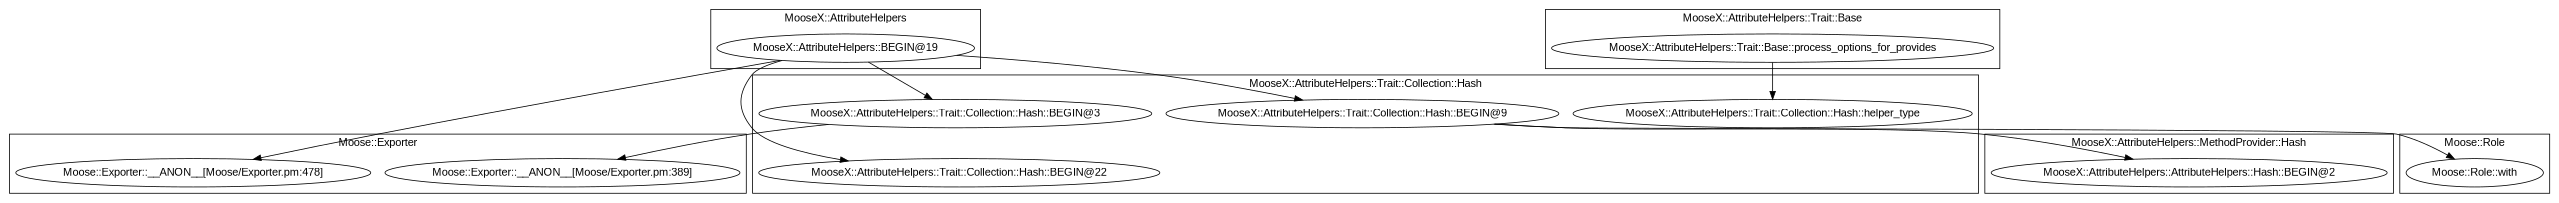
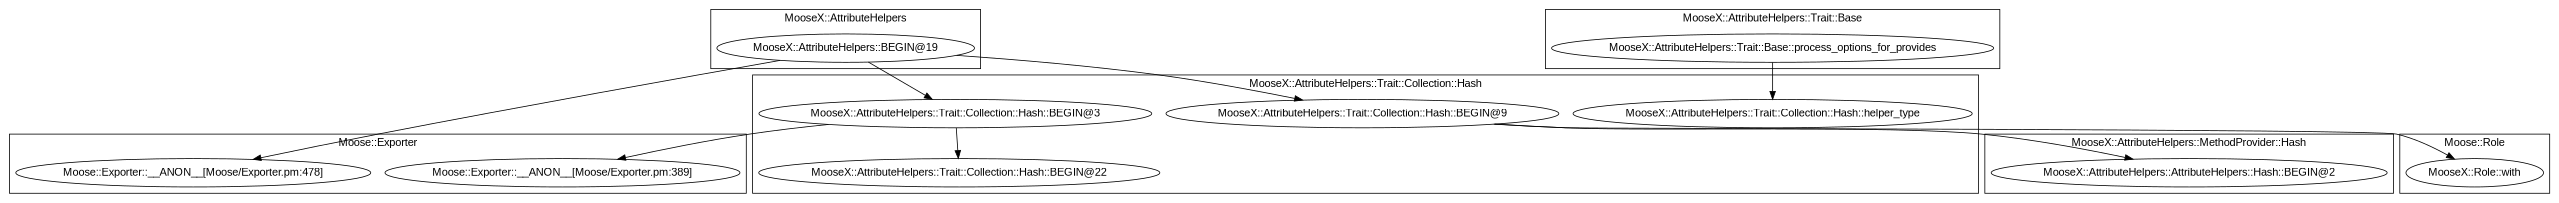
edge "MooseX::AttributeHelpers::BEGIN@19" -> "MooseX::AttributeHelpers::Trait::Collection::Hash::BEGIN@22": now "MooseX::AttributeHelpers::Trait::Collection::Hash::BEGIN@3" -> "MooseX::AttributeHelpers::Trait::Collection::Hash::BEGIN@22"
node "Moose::Role::with": label "Moose::Role::with" -> "MooseX::Role::with"
